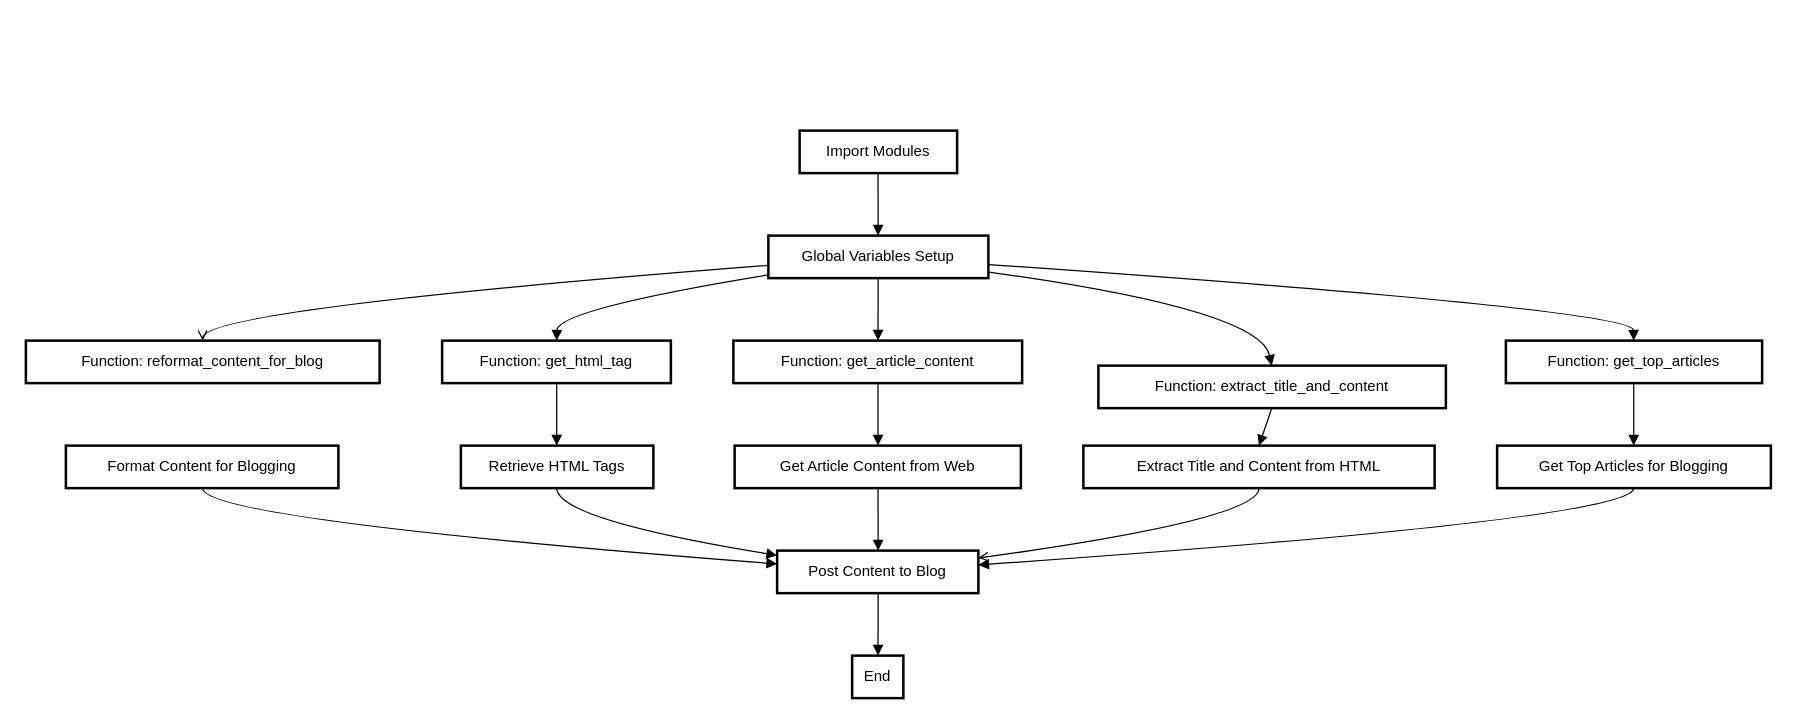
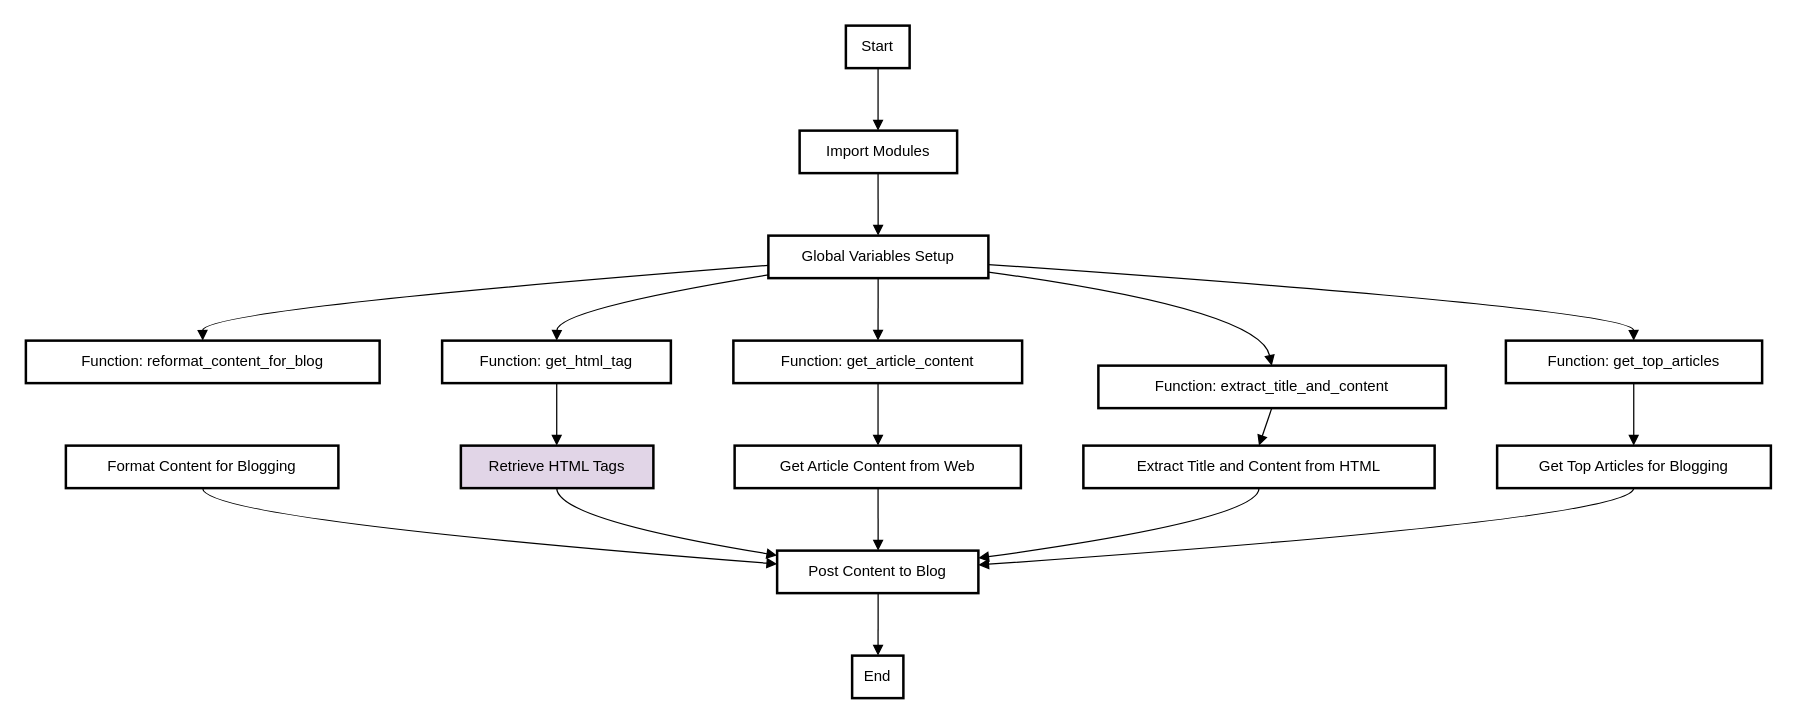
node "Start": added
edge "Start" -> "Import Modules": added
edge "Global Variables Setup" -> "Function: reformat_content_for_blog": arrowhead open -> block
node "Retrieve HTML Tags": fillcolor #ffffff -> #e1d5e7
edge "Extract Title and Content from HTML" -> "Post Content to Blog": arrowhead open -> block
